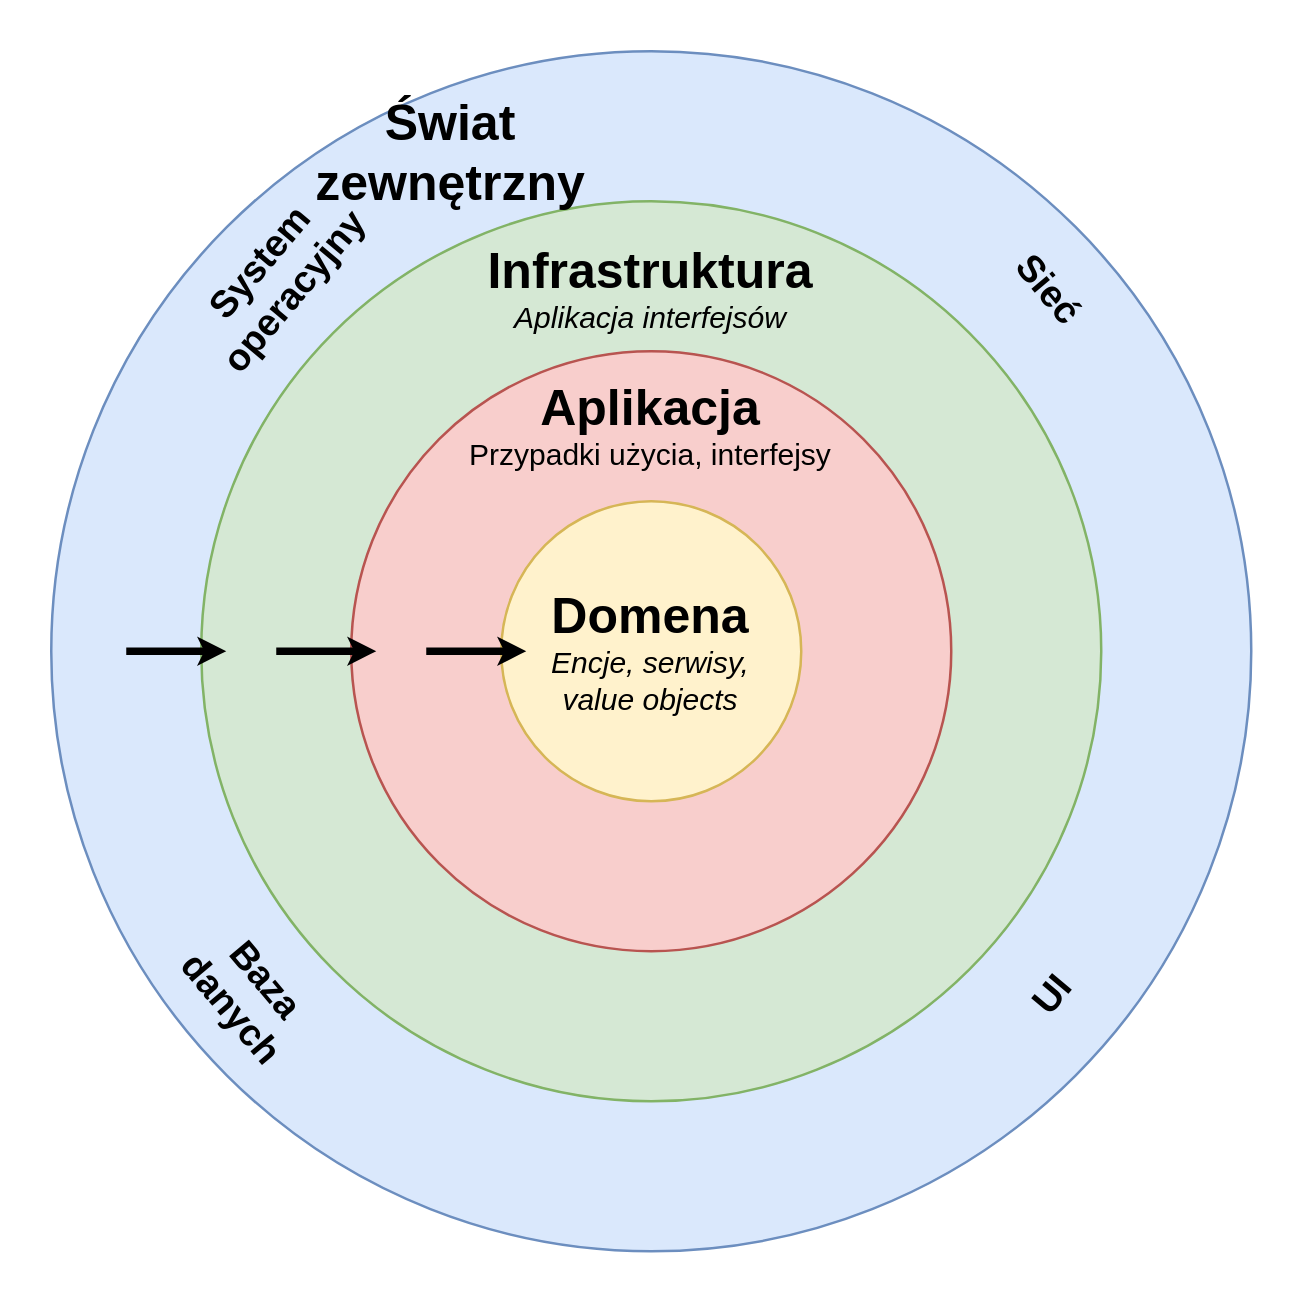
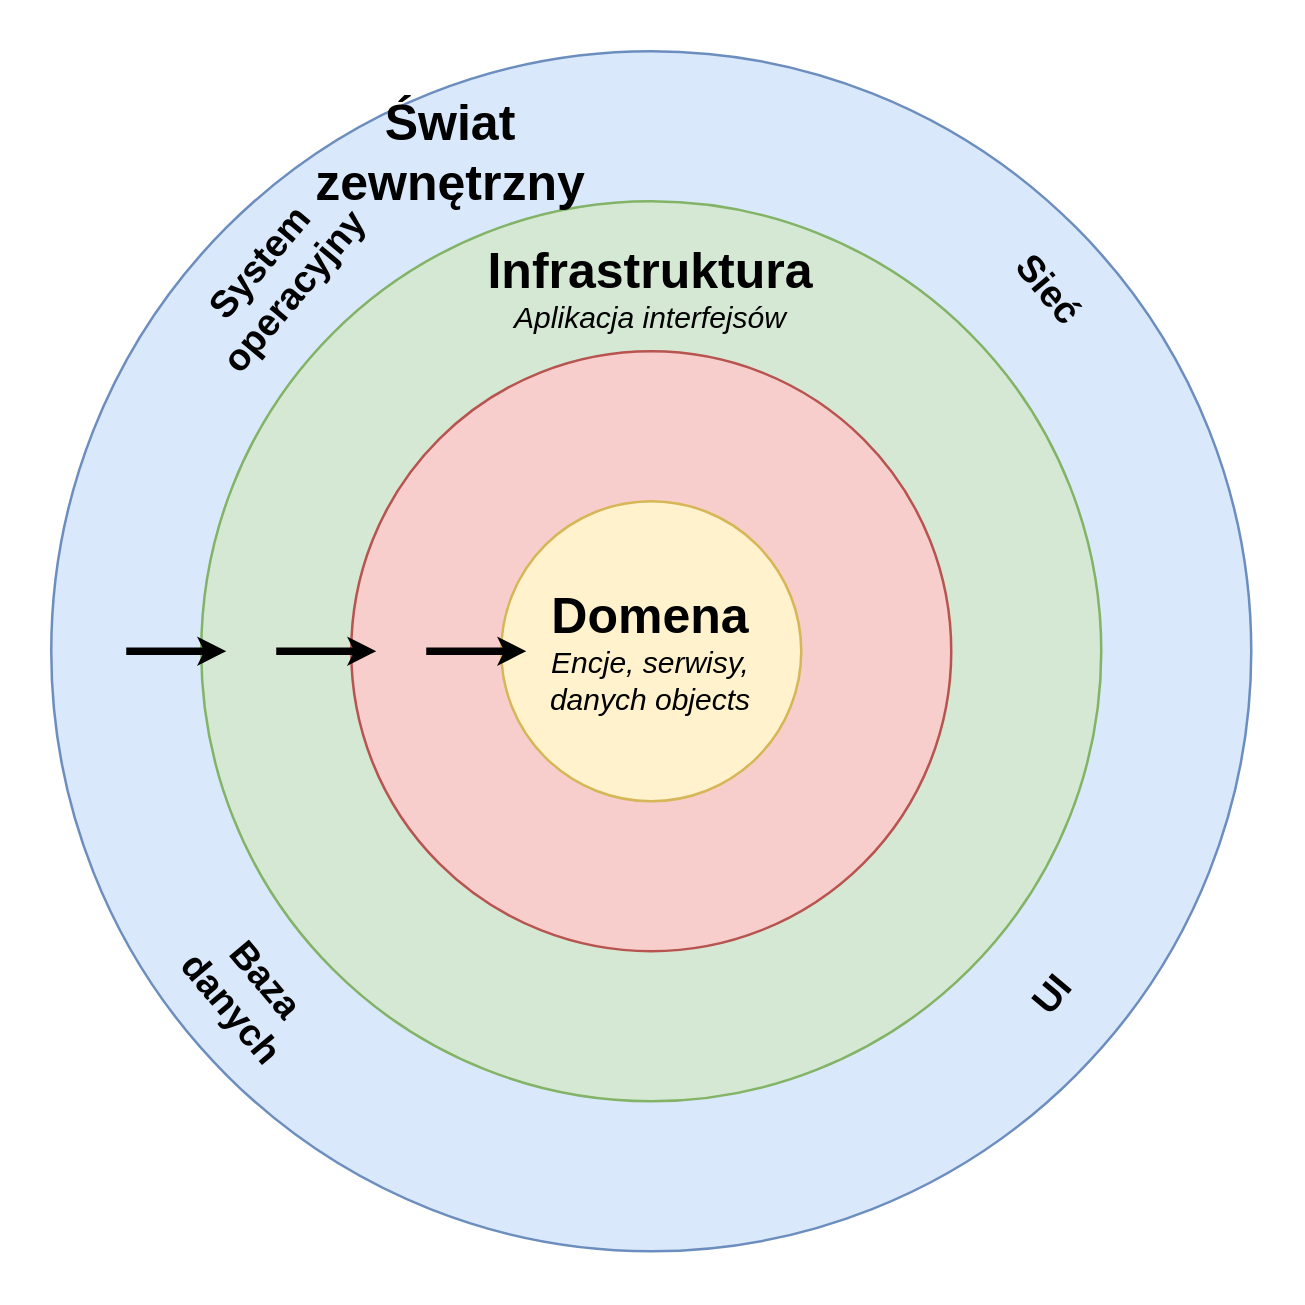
node "Aplikacja Przypadki użycia, interfejsy": removed
node "Domena Encje, serwisy, value objects": label "Domena Encje, serwisy, value objects" -> "Domena Encje, serwisy, danych objects"
